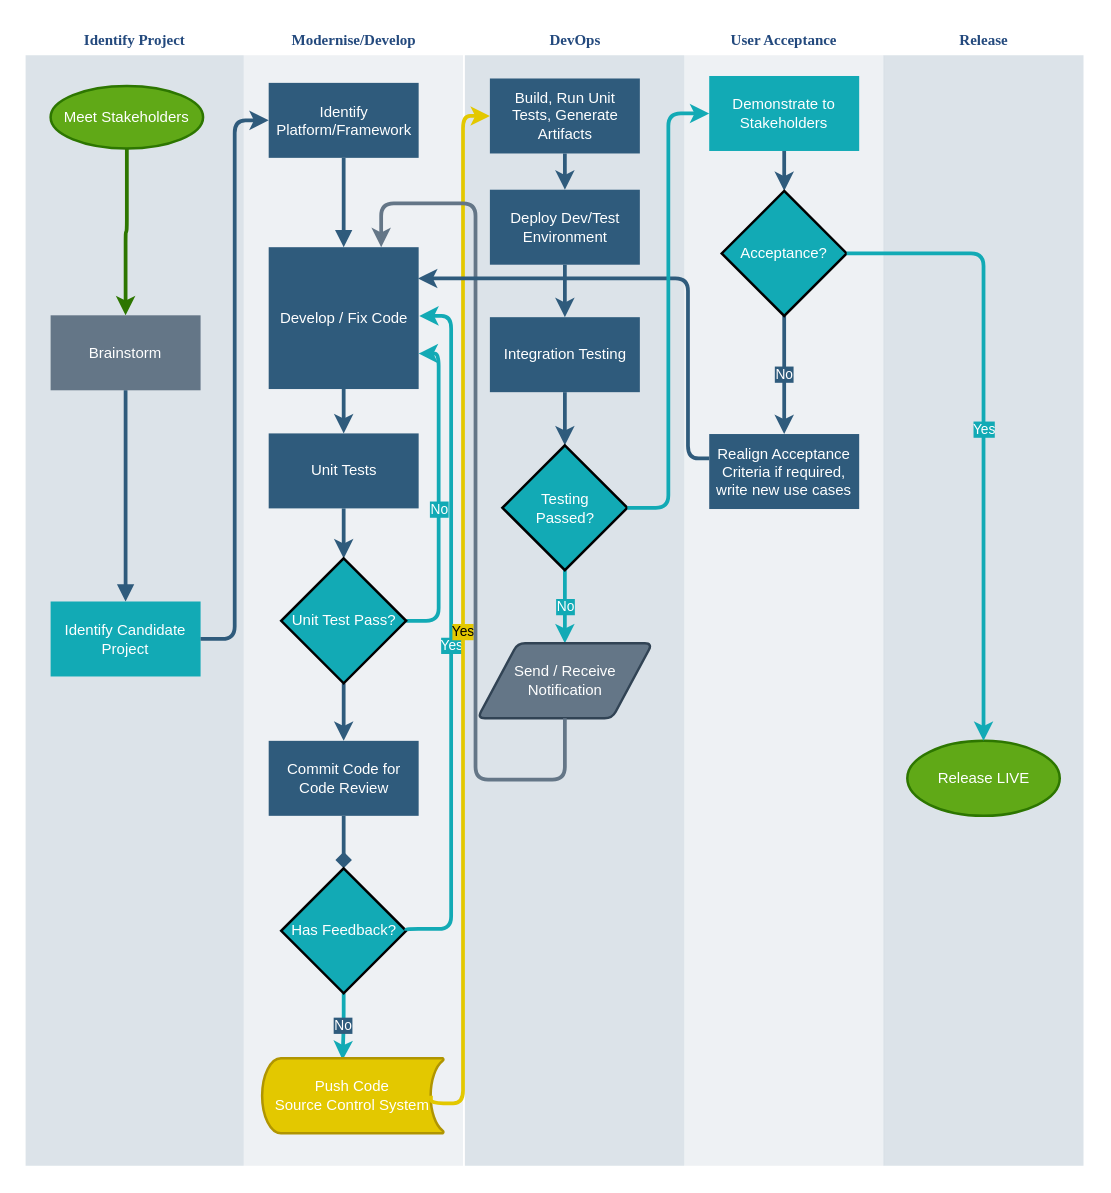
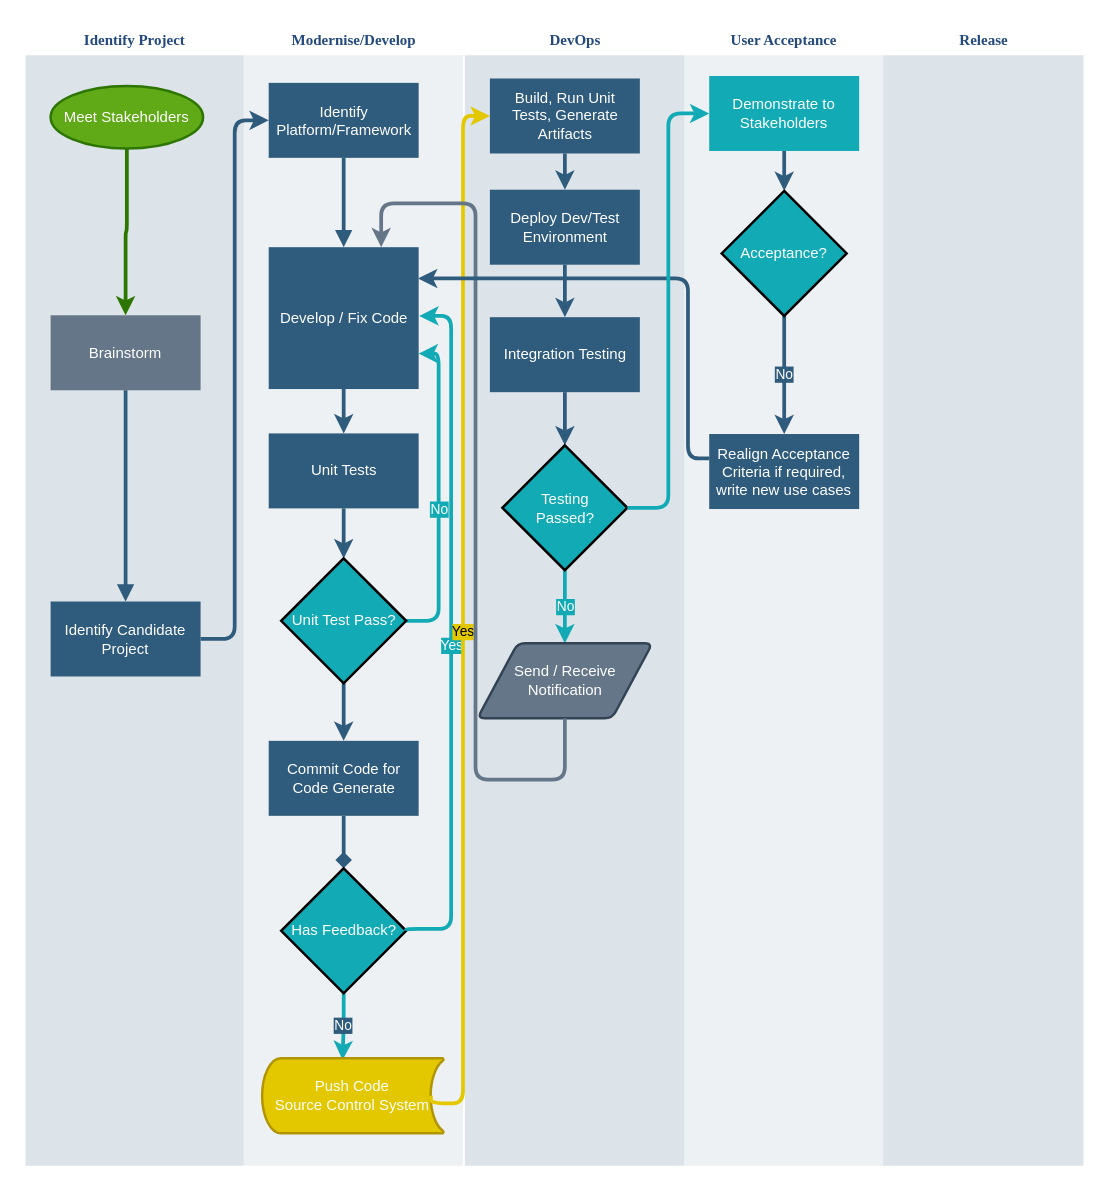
edge "Acceptance?" -> "Release LIVE": removed, label "Yes"
node "Identify Candidate Project": fillcolor #12aab5 -> #2f5b7c
node "Commit Code for Code Review": label "Commit Code for Code Review" -> "Commit Code for Code Generate"
node "Release LIVE": removed
